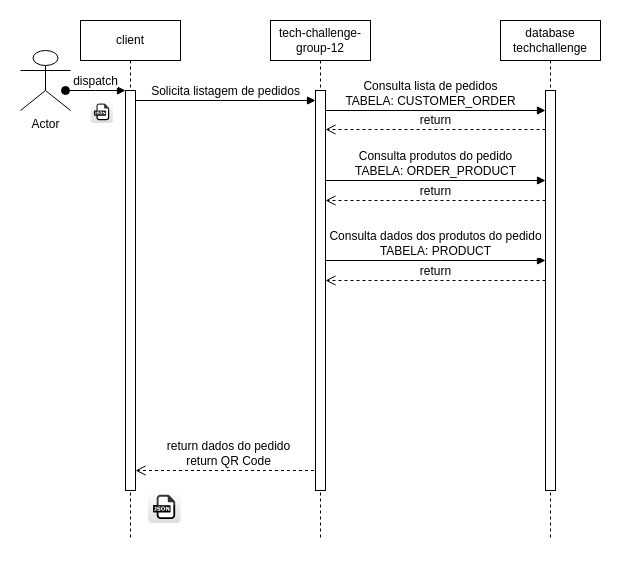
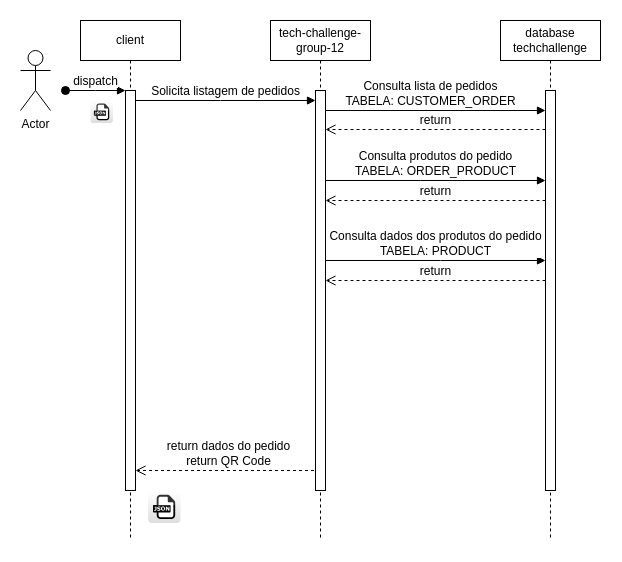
node "Actor": size 50x60 -> 30x60
